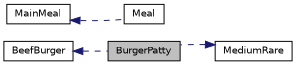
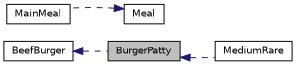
edge "Meal" -> "MainMeal": reversed
edge "BurgerPatty" -> "MediumRare": reversed
